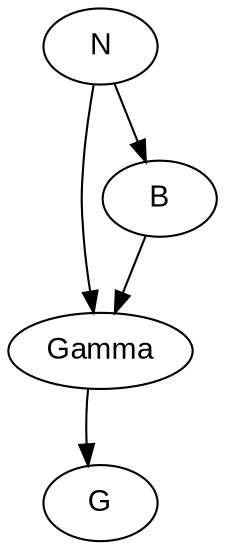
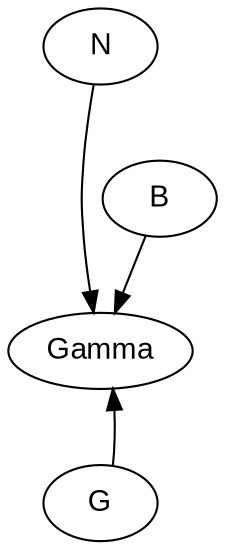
edge "N" -> "B": removed
edge "Gamma" -> "G": reversed
